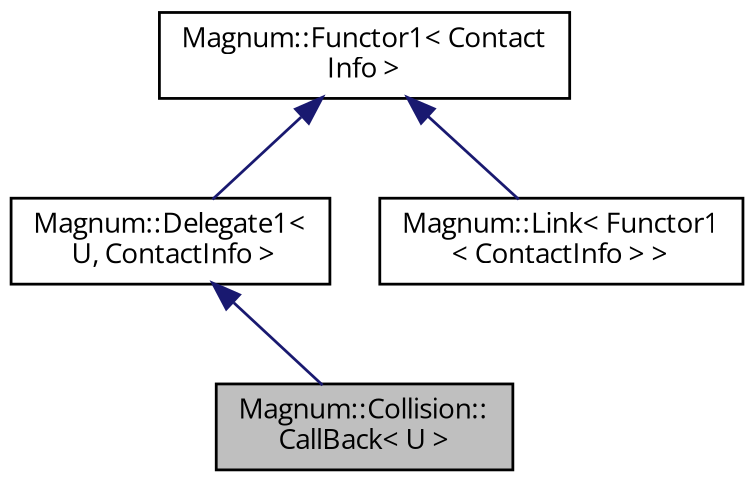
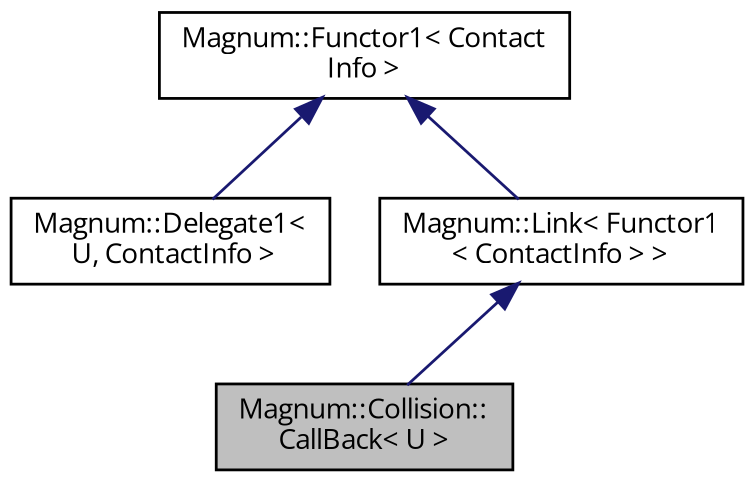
edge "Magnum::Collision:: CallBack< U >" -> "Magnum::Delegate1< U, ContactInfo >": now "Magnum::Collision:: CallBack< U >" -> "Magnum::Link< Functor1 < ContactInfo > >"
